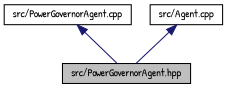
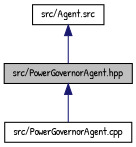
node "src/Agent.cpp": label "src/Agent.cpp" -> "src/Agent.src"
edge "src/PowerGovernorAgent.hpp" -> "src/PowerGovernorAgent.cpp": reversed
